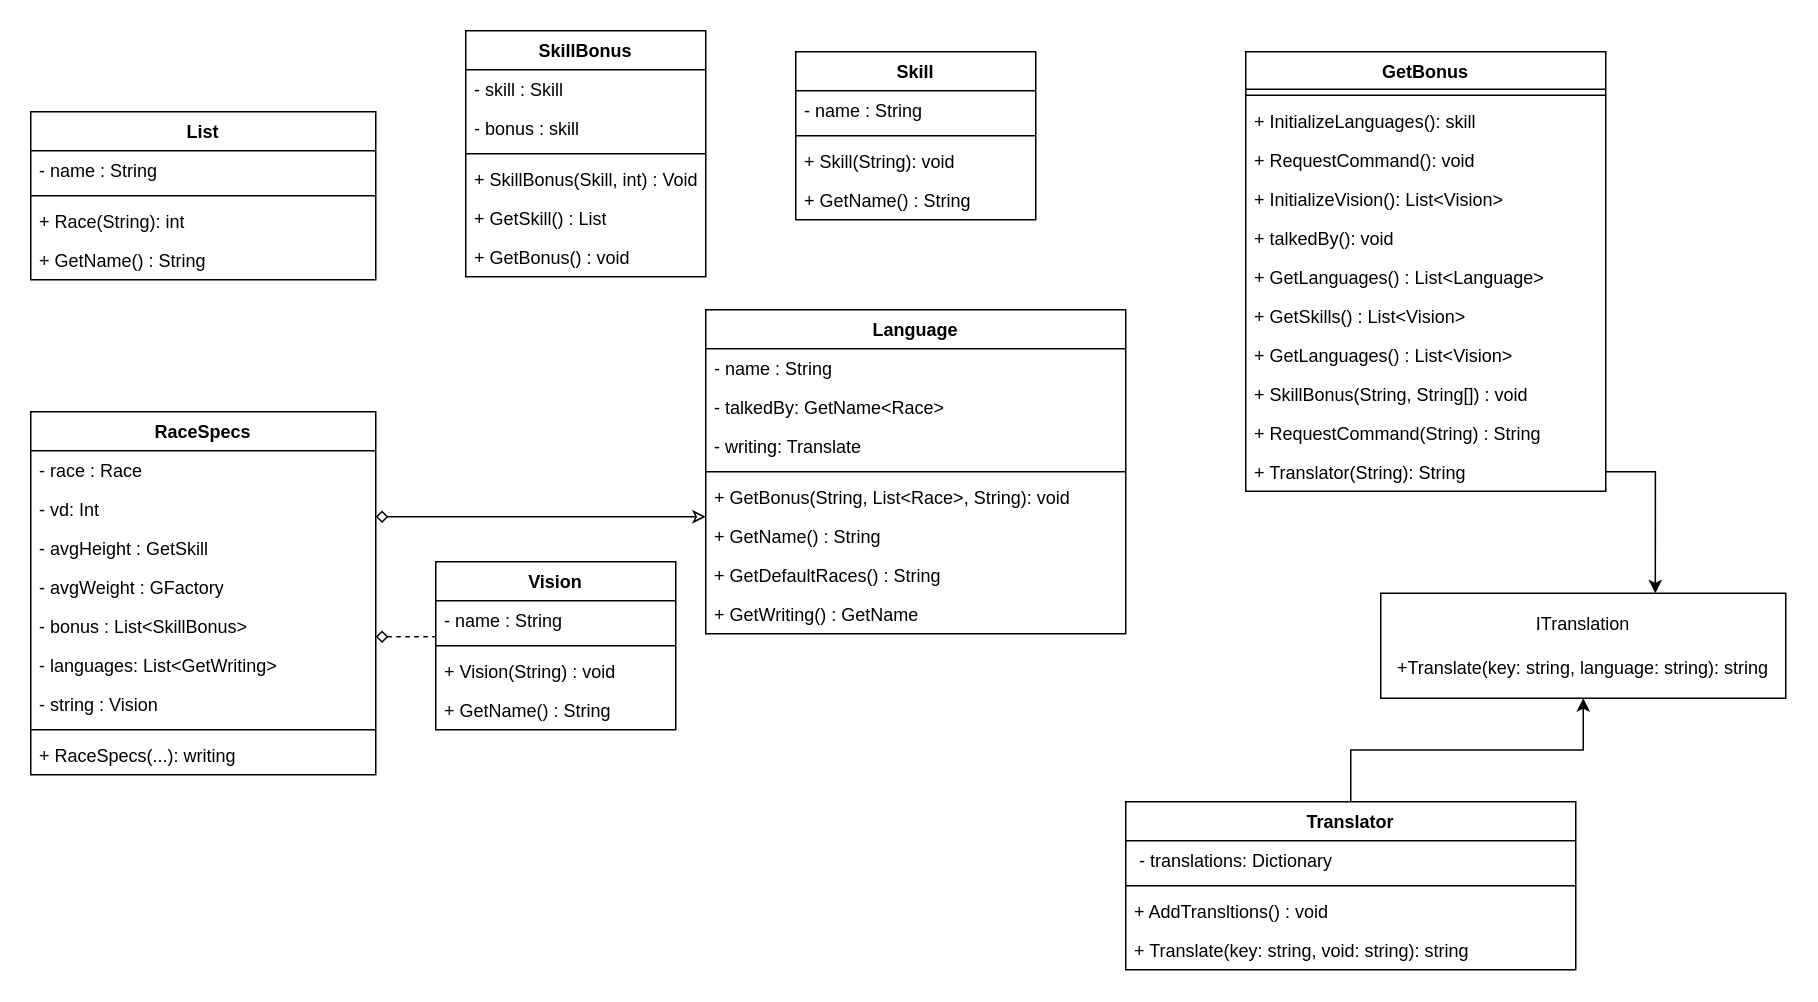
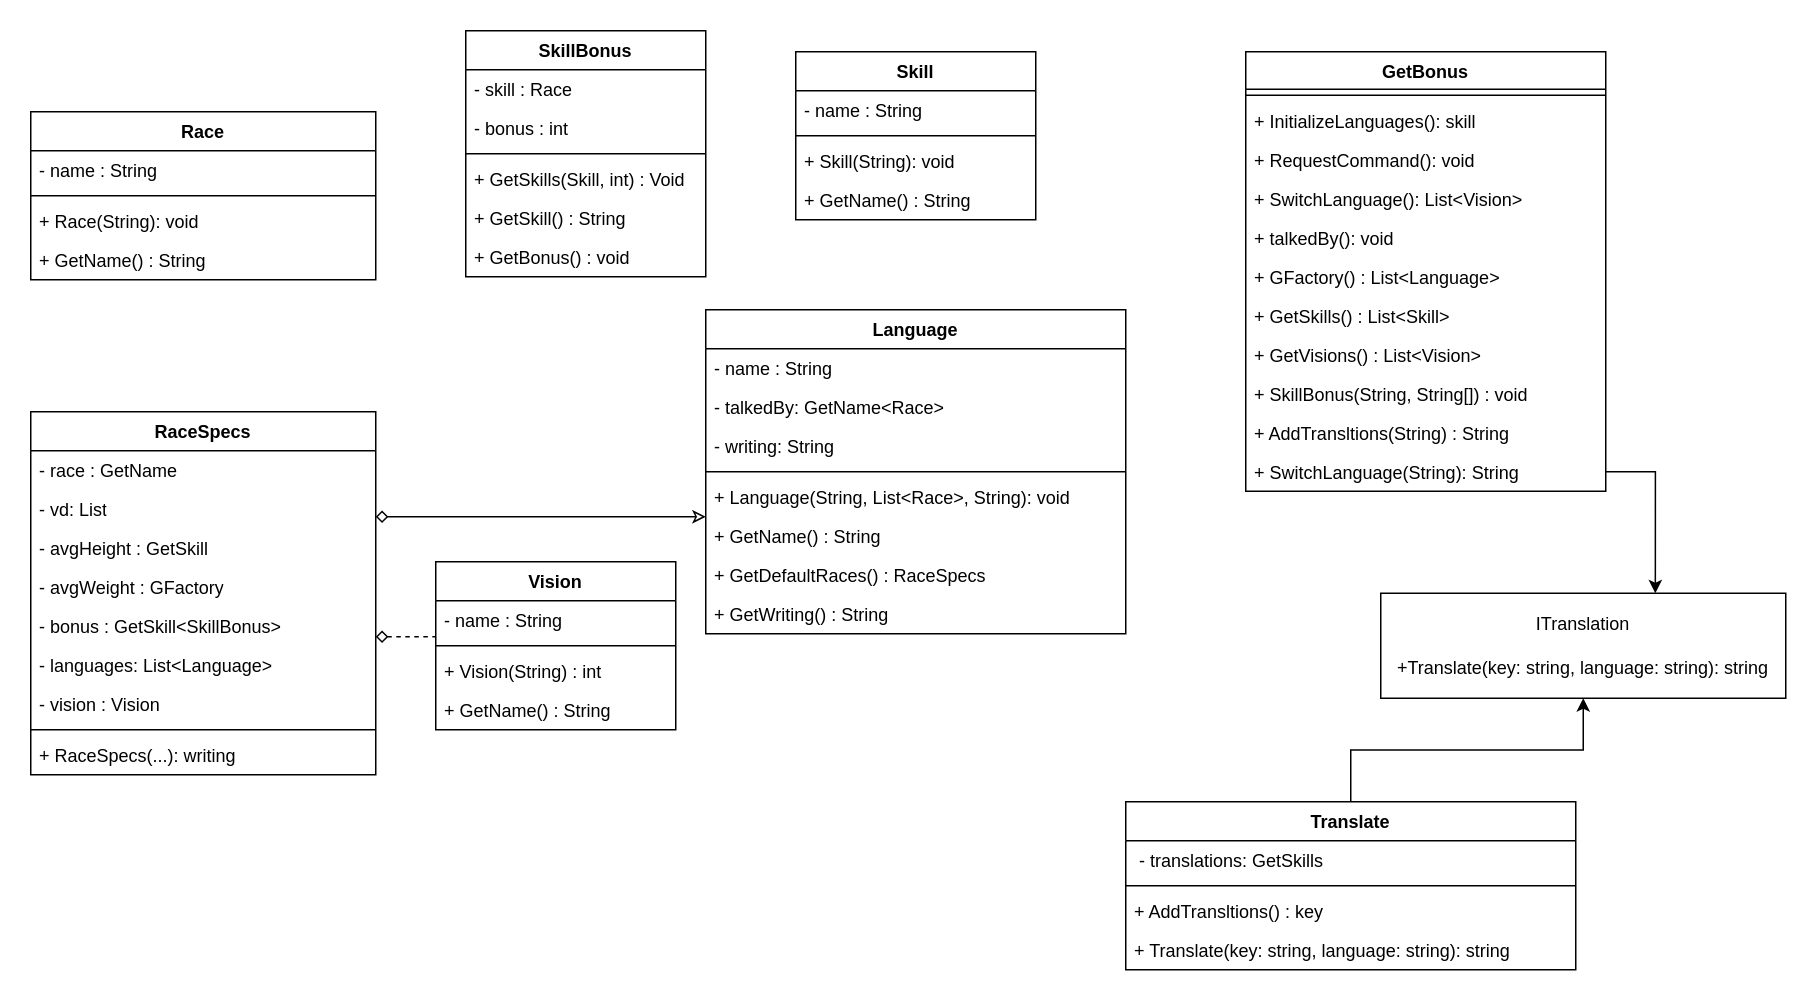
node "- skill : Skill": label "- skill : Skill" -> "- skill : Race"
node "- bonus : skill": label "- bonus : skill" -> "- bonus : int"
node "List": label "List" -> "Race"
node "+ SkillBonus(Skill, int) : Void": label "+ SkillBonus(Skill, int) : Void" -> "+ GetSkills(Skill, int) : Void"
node "+ InitializeVision(): List<Vision>": label "+ InitializeVision(): List<Vision>" -> "+ SwitchLanguage(): List<Vision>"
node "+ GetSkill() : List": label "+ GetSkill() : List" -> "+ GetSkill() : String"
node "+ Race(String): int": label "+ Race(String): int" -> "+ Race(String): void"
node "+ GetLanguages() : List<Language>": label "+ GetLanguages() : List<Language>" -> "+ GFactory() : List<Language>"
node "+ GetSkills() : List<Vision>": label "+ GetSkills() : List<Vision>" -> "+ GetSkills() : List<Skill>"
node "+ GetLanguages() : List<Vision>": label "+ GetLanguages() : List<Vision>" -> "+ GetVisions() : List<Vision>"
node "+ RequestCommand(String) : String": label "+ RequestCommand(String) : String" -> "+ AddTransltions(String) : String"
node "- writing: Translate": label "- writing: Translate" -> "- writing: String"
node "- race : Race": label "- race : Race" -> "- race : GetName"
node "+ Translator(String): String": label "+ Translator(String): String" -> "+ SwitchLanguage(String): String"
node "+ GetBonus(String, List<Race>, String): void": label "+ GetBonus(String, List<Race>, String): void" -> "+ Language(String, List<Race>, String): void"
node "- vd: Int": label "- vd: Int" -> "- vd: List"
node "+ GetDefaultRaces() : String": label "+ GetDefaultRaces() : String" -> "+ GetDefaultRaces() : RaceSpecs"
node "+ GetWriting() : GetName": label "+ GetWriting() : GetName" -> "+ GetWriting() : String"
node "- bonus : List<SkillBonus>": label "- bonus : List<SkillBonus>" -> "- bonus : GetSkill<SkillBonus>"
node "- languages: List<GetWriting>": label "- languages: List<GetWriting>" -> "- languages: List<Language>"
node "+ Vision(String) : void": label "+ Vision(String) : void" -> "+ Vision(String) : int"
node "- string : Vision": label "- string : Vision" -> "- vision : Vision"
node "Translator": label "Translator" -> "Translate"
node "- translations: Dictionary": label "- translations: Dictionary" -> "- translations: GetSkills"
node "+ AddTransltions() : void": label "+ AddTransltions() : void" -> "+ AddTransltions() : key"
node "+ Translate(key: string, void: string): string": label "+ Translate(key: string, void: string): string" -> "+ Translate(key: string, language: string): string"
